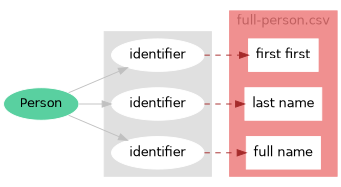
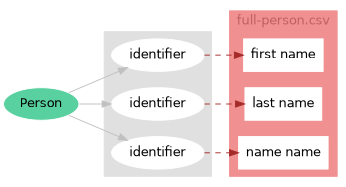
node "first first": label "first first" -> "first name"
node "full name": label "full name" -> "name name"
